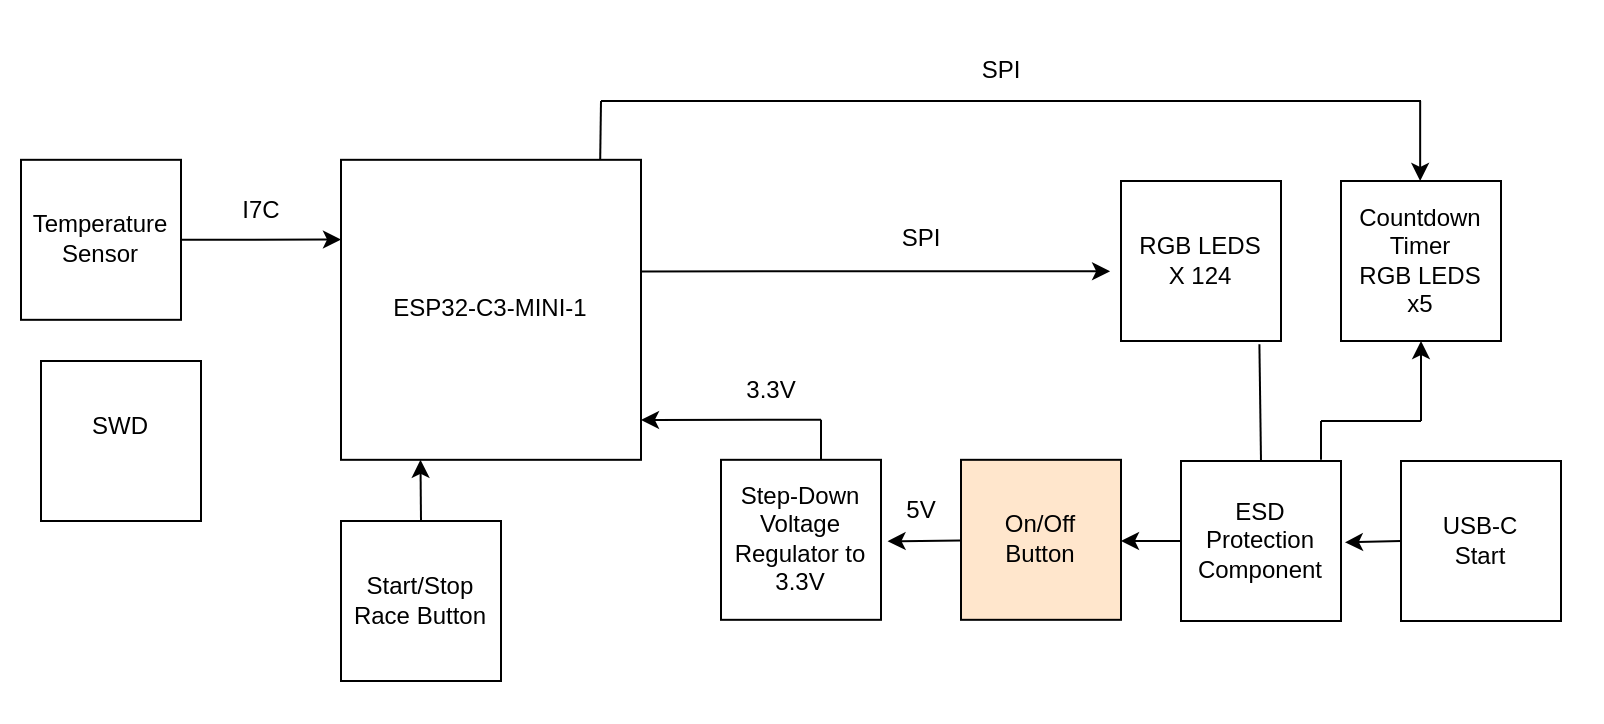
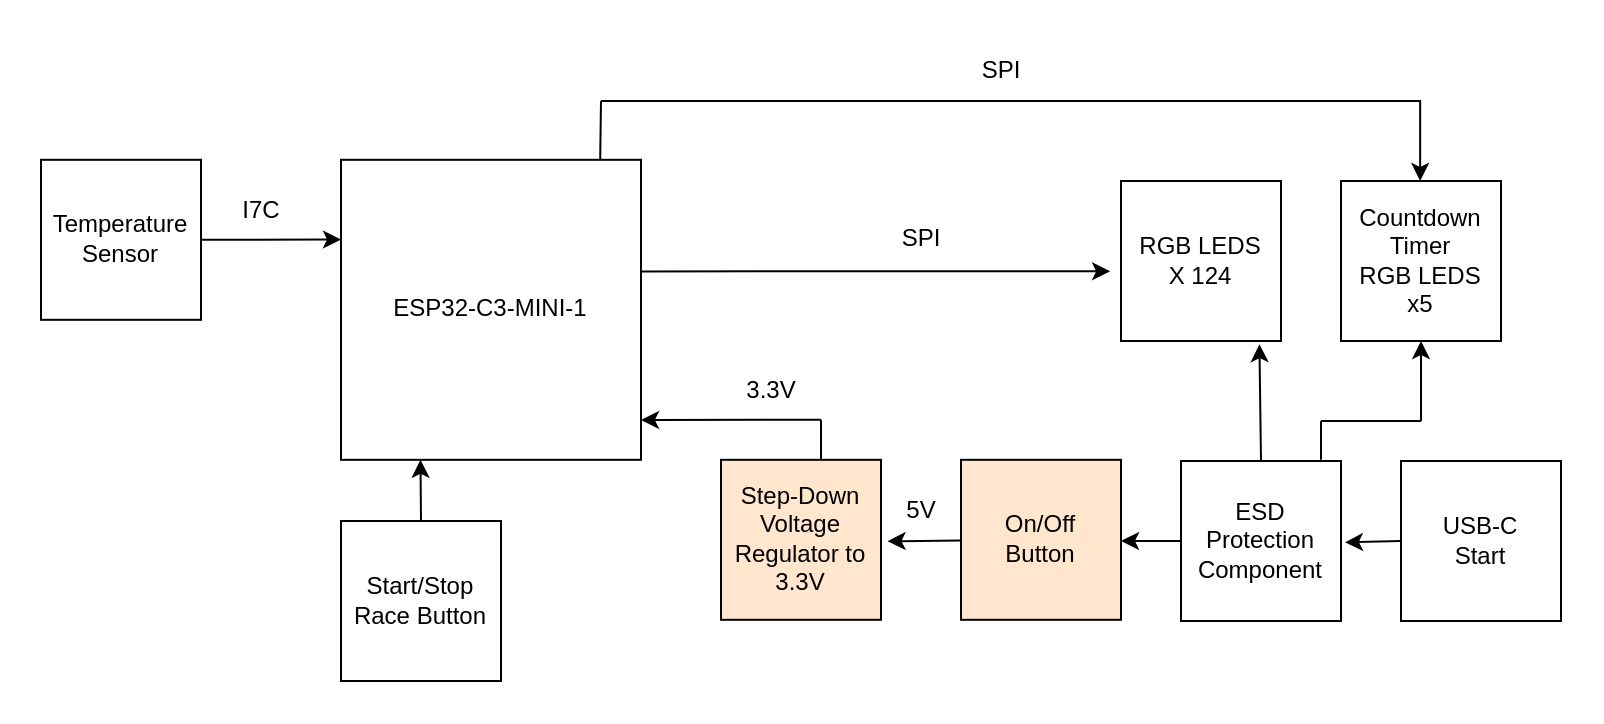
node "Temperature Sensor": moved (101, 240) -> (121, 240)
edge "RGB LEDS X 124" -- "ESD Protection Component": arrowhead none -> classic
node "SWD": removed
node "Step-Down Voltage Regulator to 3.3V": fillcolor #ffffff -> #ffe6cc
